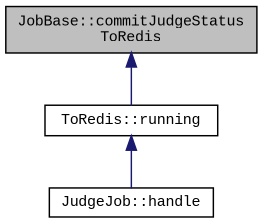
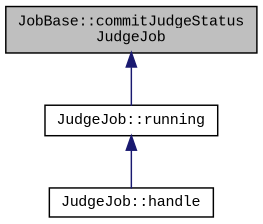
node "JobBase::commitJudgeStatus ToRedis": label "JobBase::commitJudgeStatus ToRedis" -> "JobBase::commitJudgeStatus JudgeJob"
node "ToRedis::running": label "ToRedis::running" -> "JudgeJob::running"
